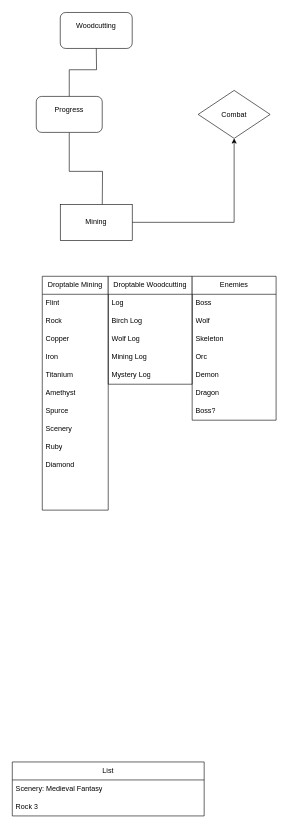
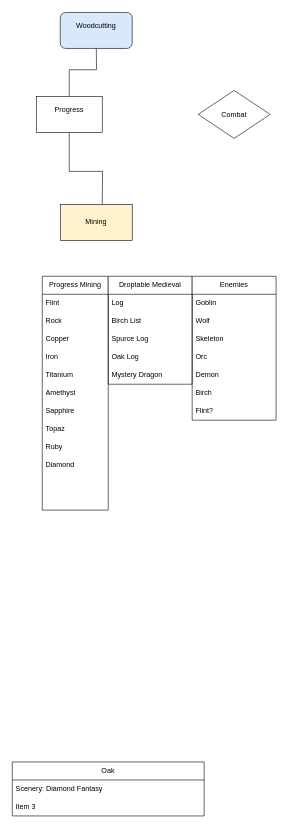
node "Woodcutting": fillcolor #ffffff -> #dae8fc
node "Progress": shape rounded rectangle -> rectangle
node "Mining": fillcolor #ffffff -> #fff2cc
edge "Mining" -> "Combat": removed
node "Droptable Mining": label "Droptable Mining" -> "Progress Mining"
node "Droptable Woodcutting": label "Droptable Woodcutting" -> "Droptable Medieval"
node "Boss": label "Boss" -> "Goblin"
node "Birch Log": label "Birch Log" -> "Birch List"
node "Wolf Log": label "Wolf Log" -> "Spurce Log"
node "Mining Log": label "Mining Log" -> "Oak Log"
node "Mystery Log": label "Mystery Log" -> "Mystery Dragon"
node "Dragon": label "Dragon" -> "Birch"
node "Spurce": label "Spurce" -> "Sapphire"
node "Boss?": label "Boss?" -> "Flint?"
node "Scenery": label "Scenery" -> "Topaz"
node "List": label "List" -> "Oak"
node "Scenery: Medieval Fantasy": label "Scenery: Medieval Fantasy" -> "Scenery: Diamond Fantasy"
node "Rock 3": label "Rock 3" -> "Item 3"
